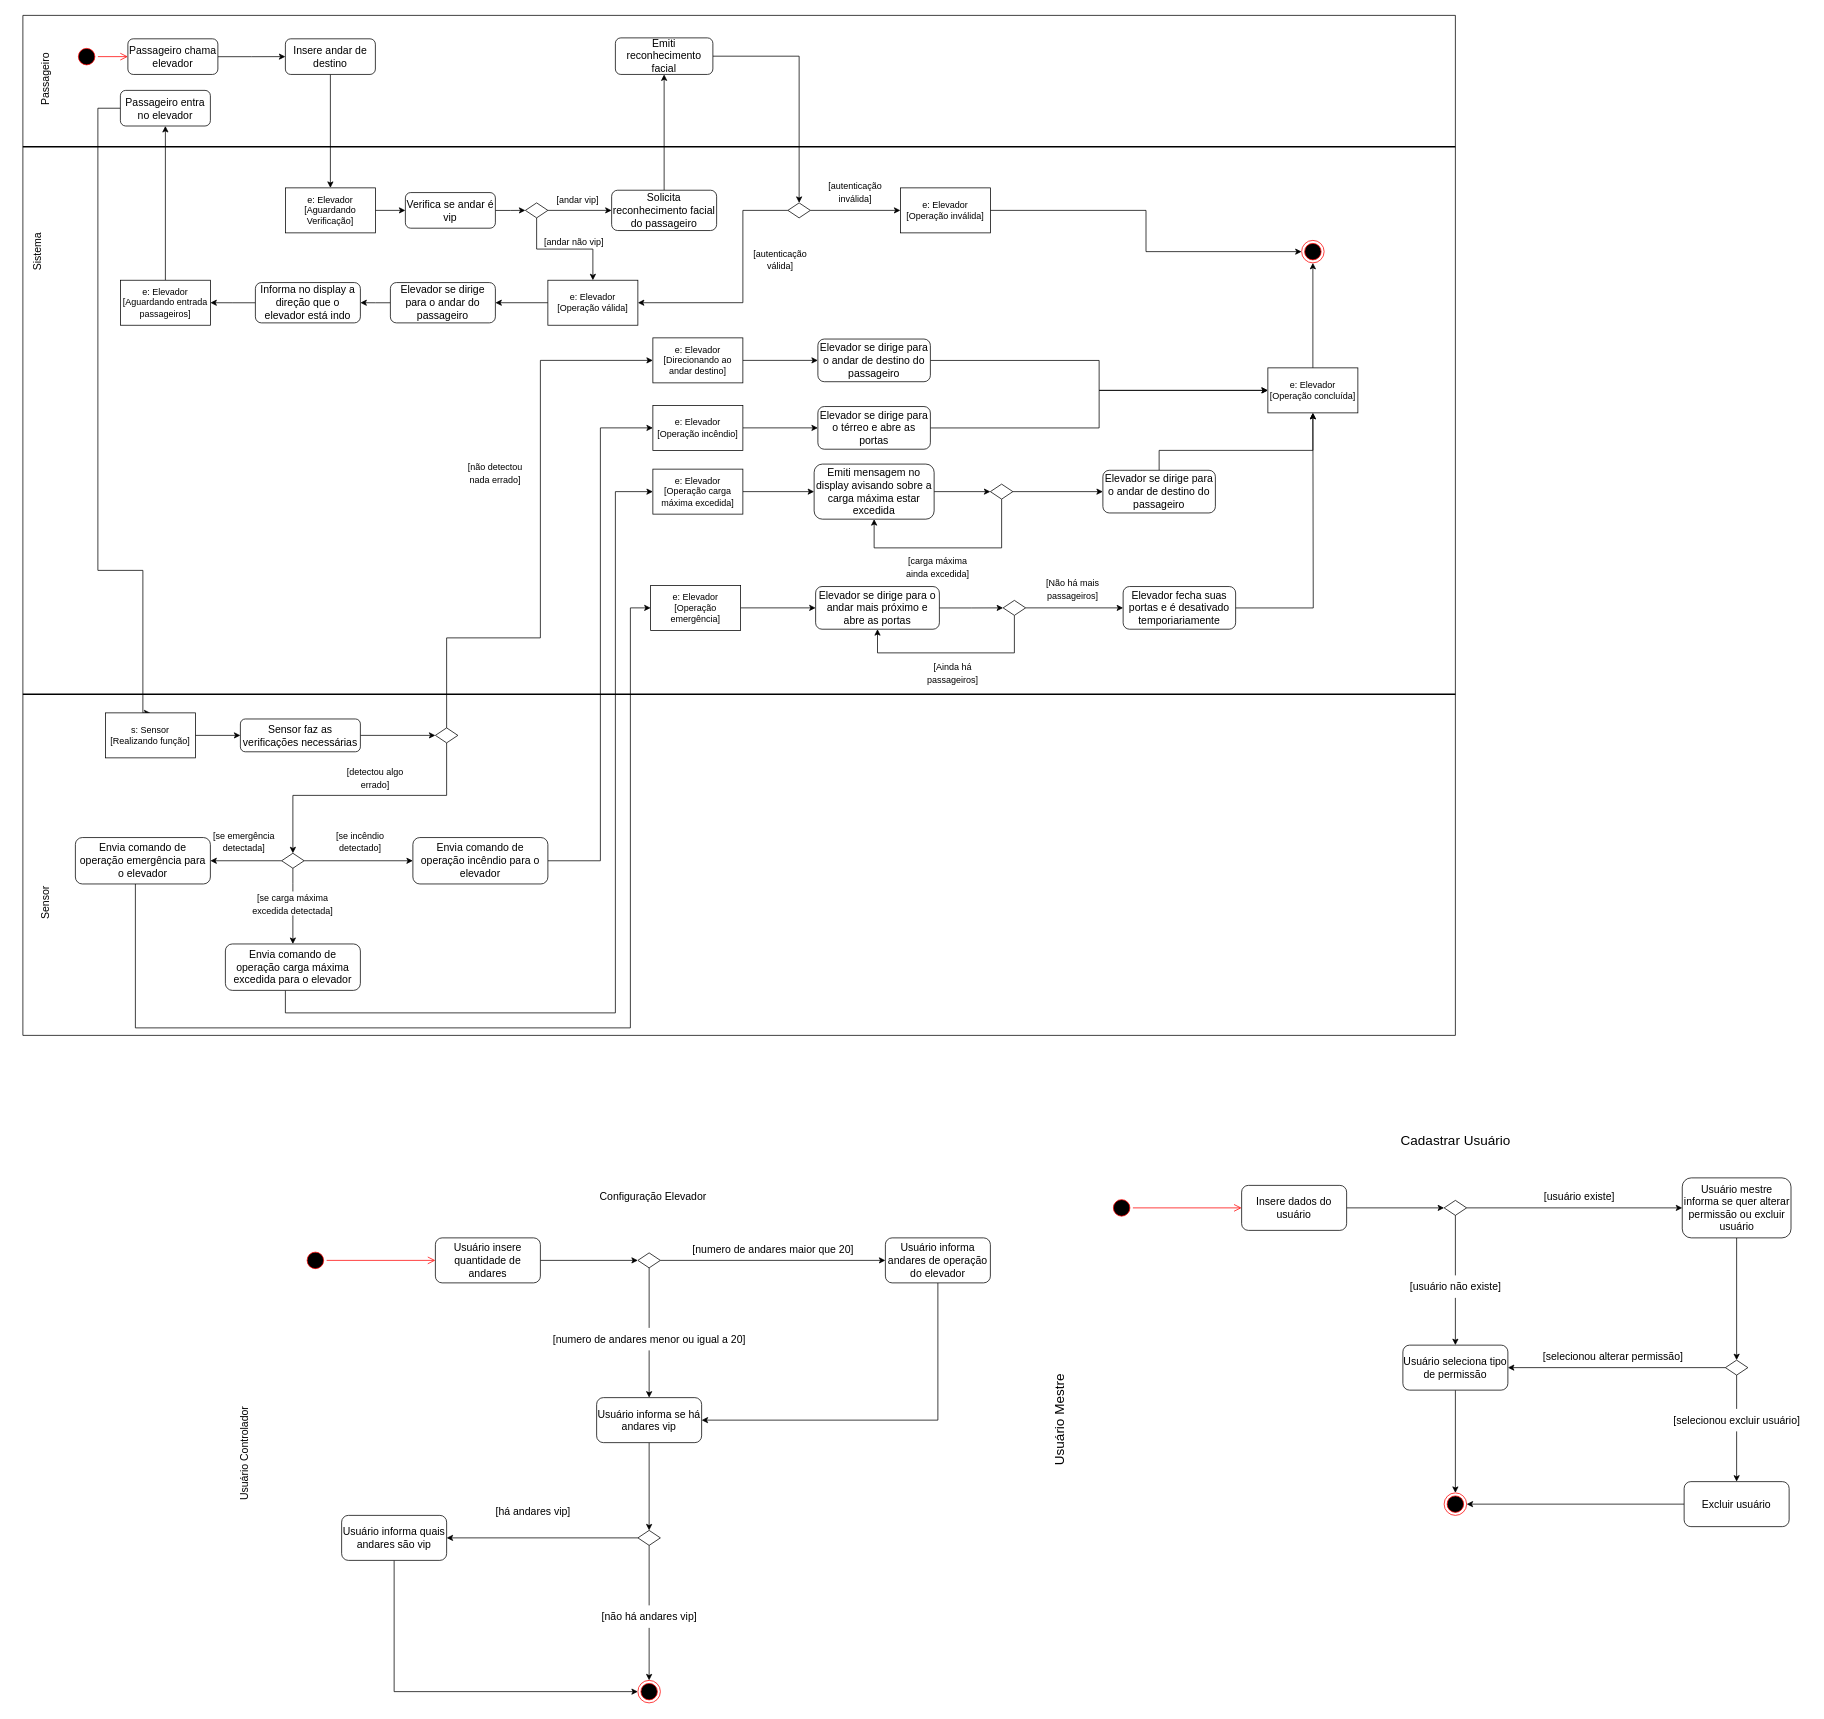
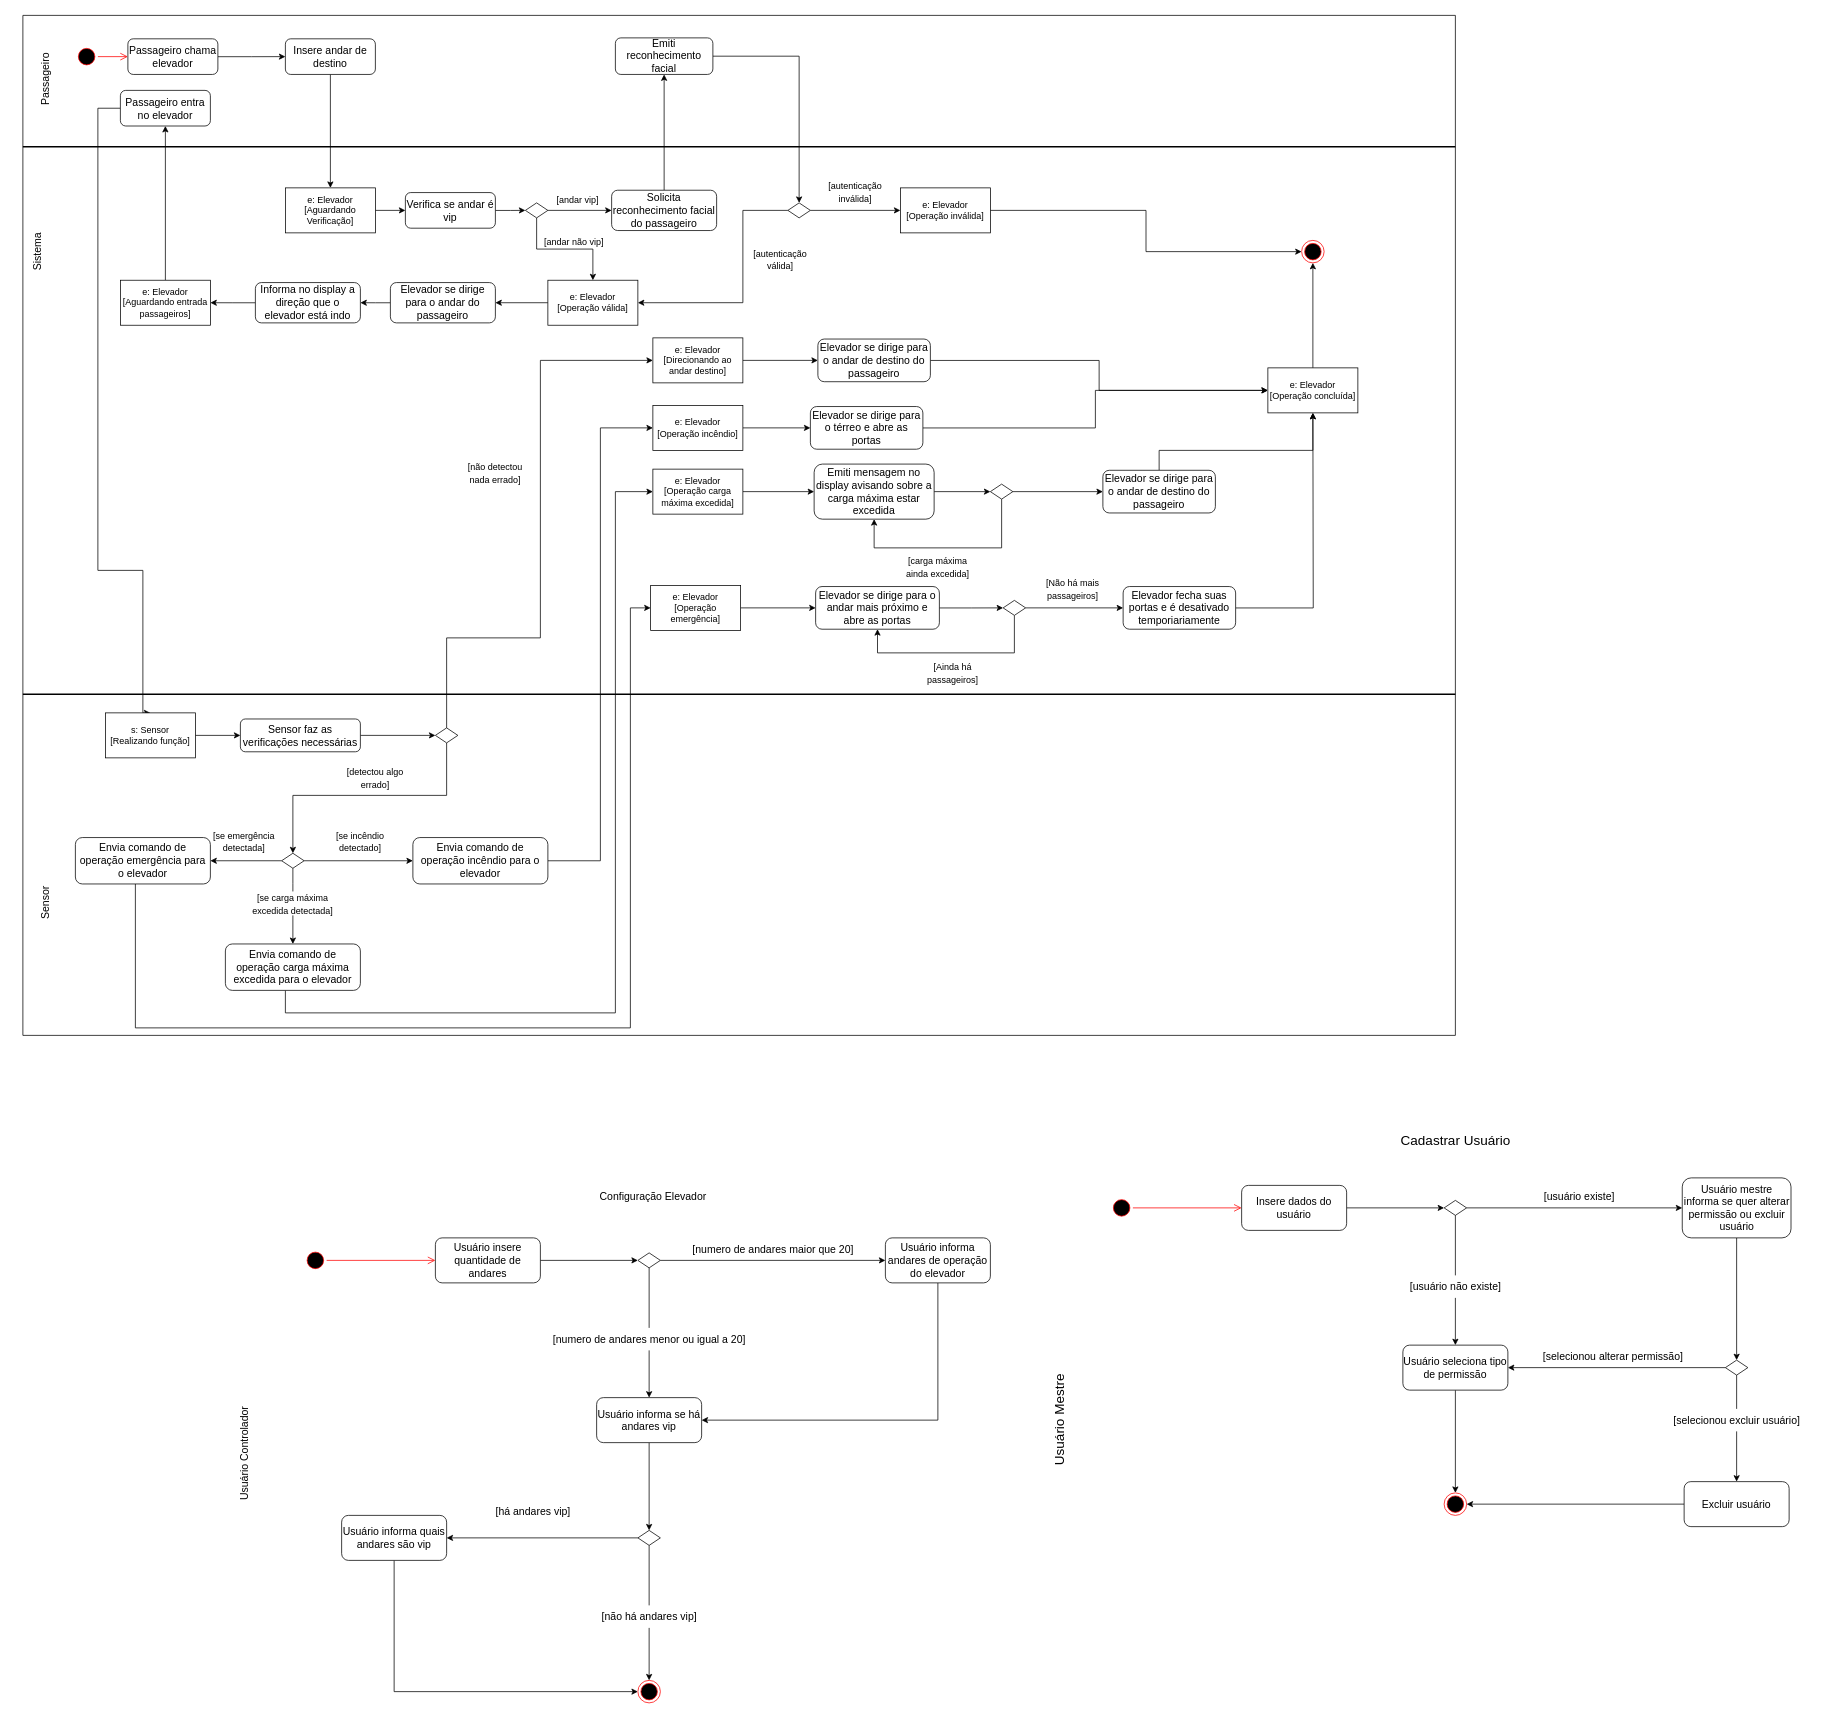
node "Elevador se dirige para o térreo e abre as portas": moved (874, 428) -> (867, 428)
